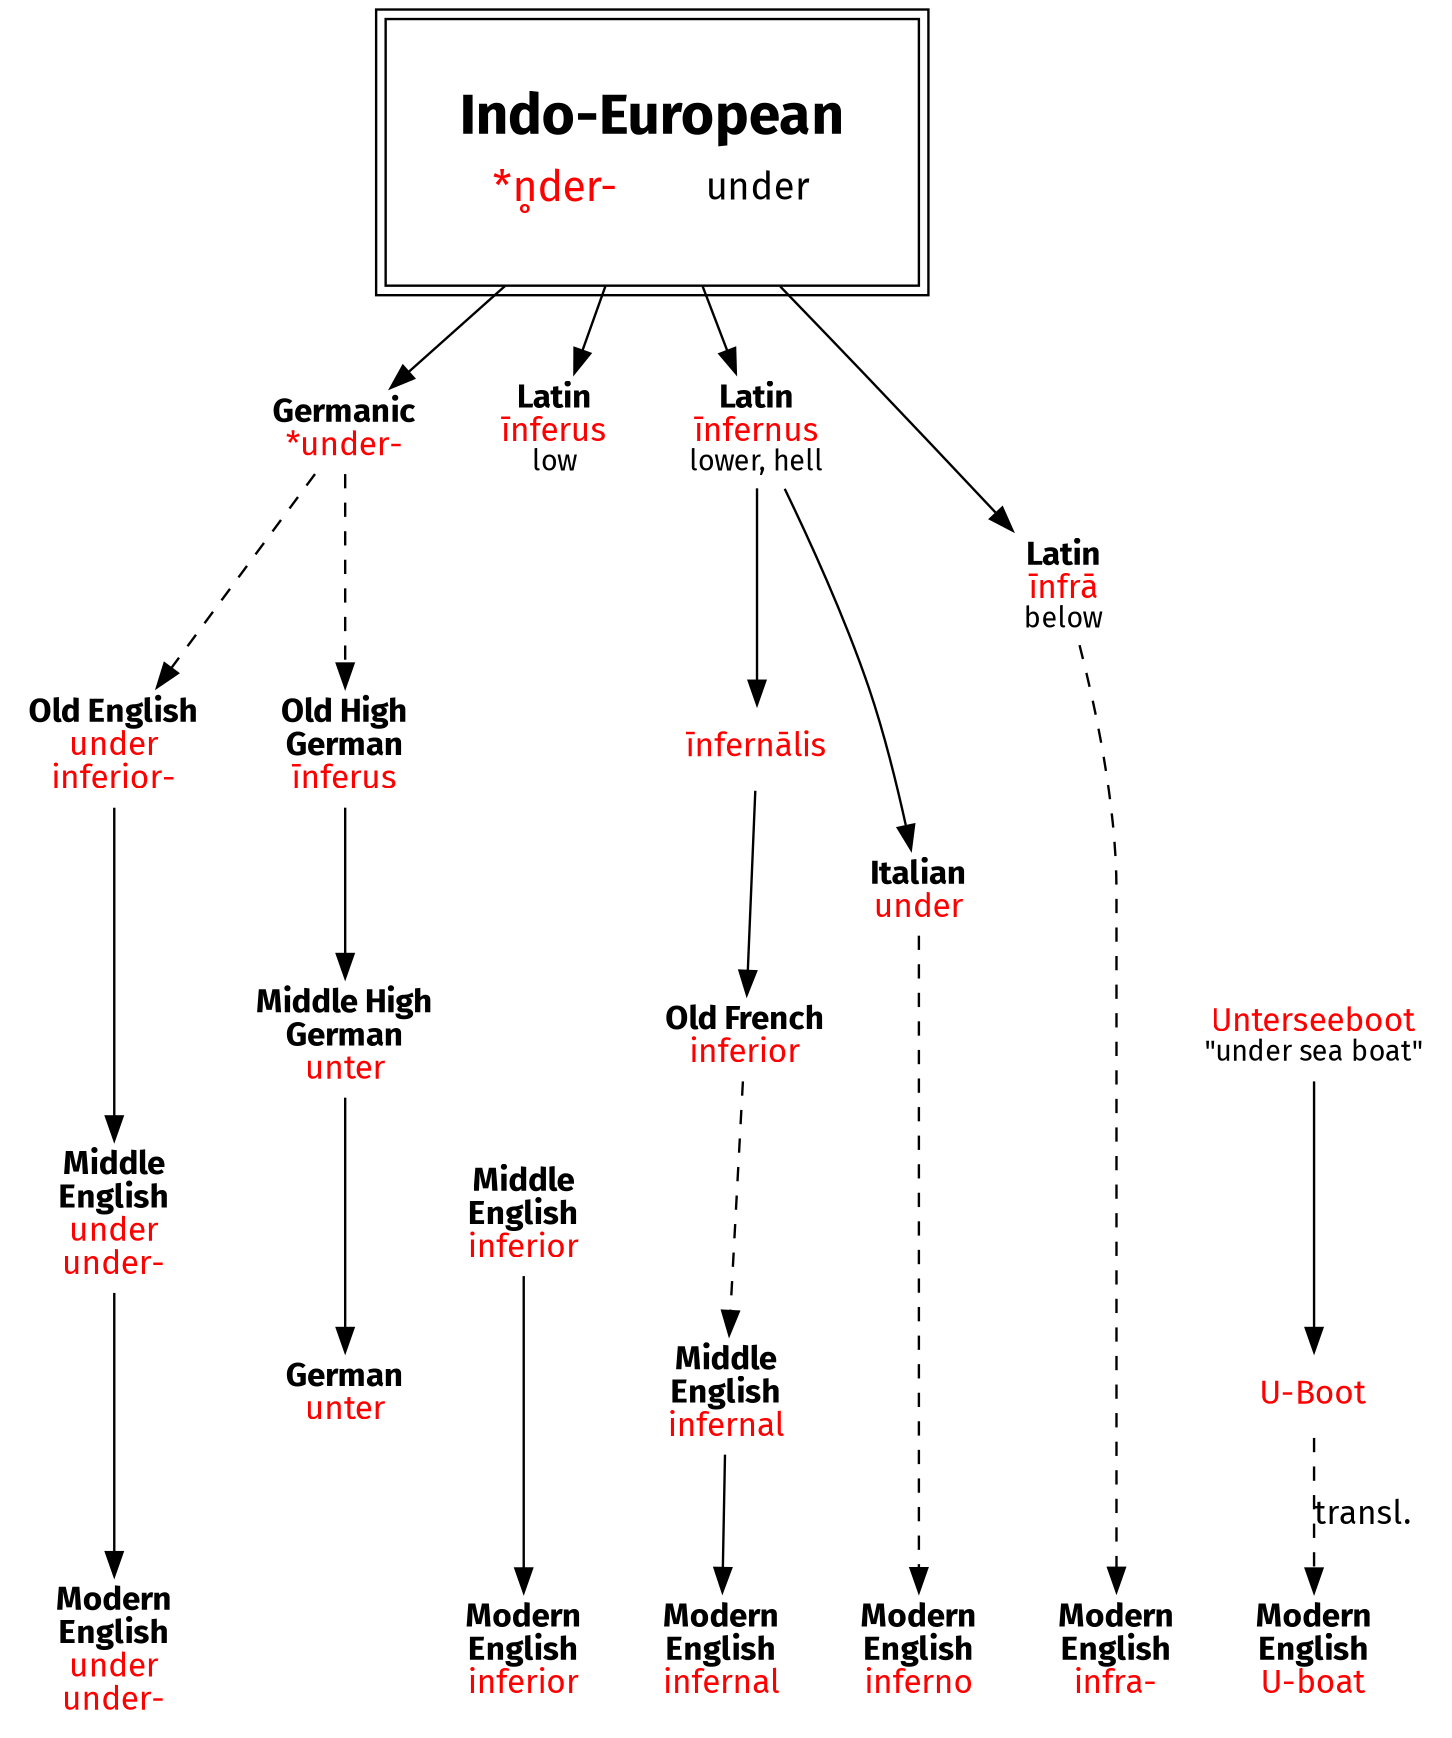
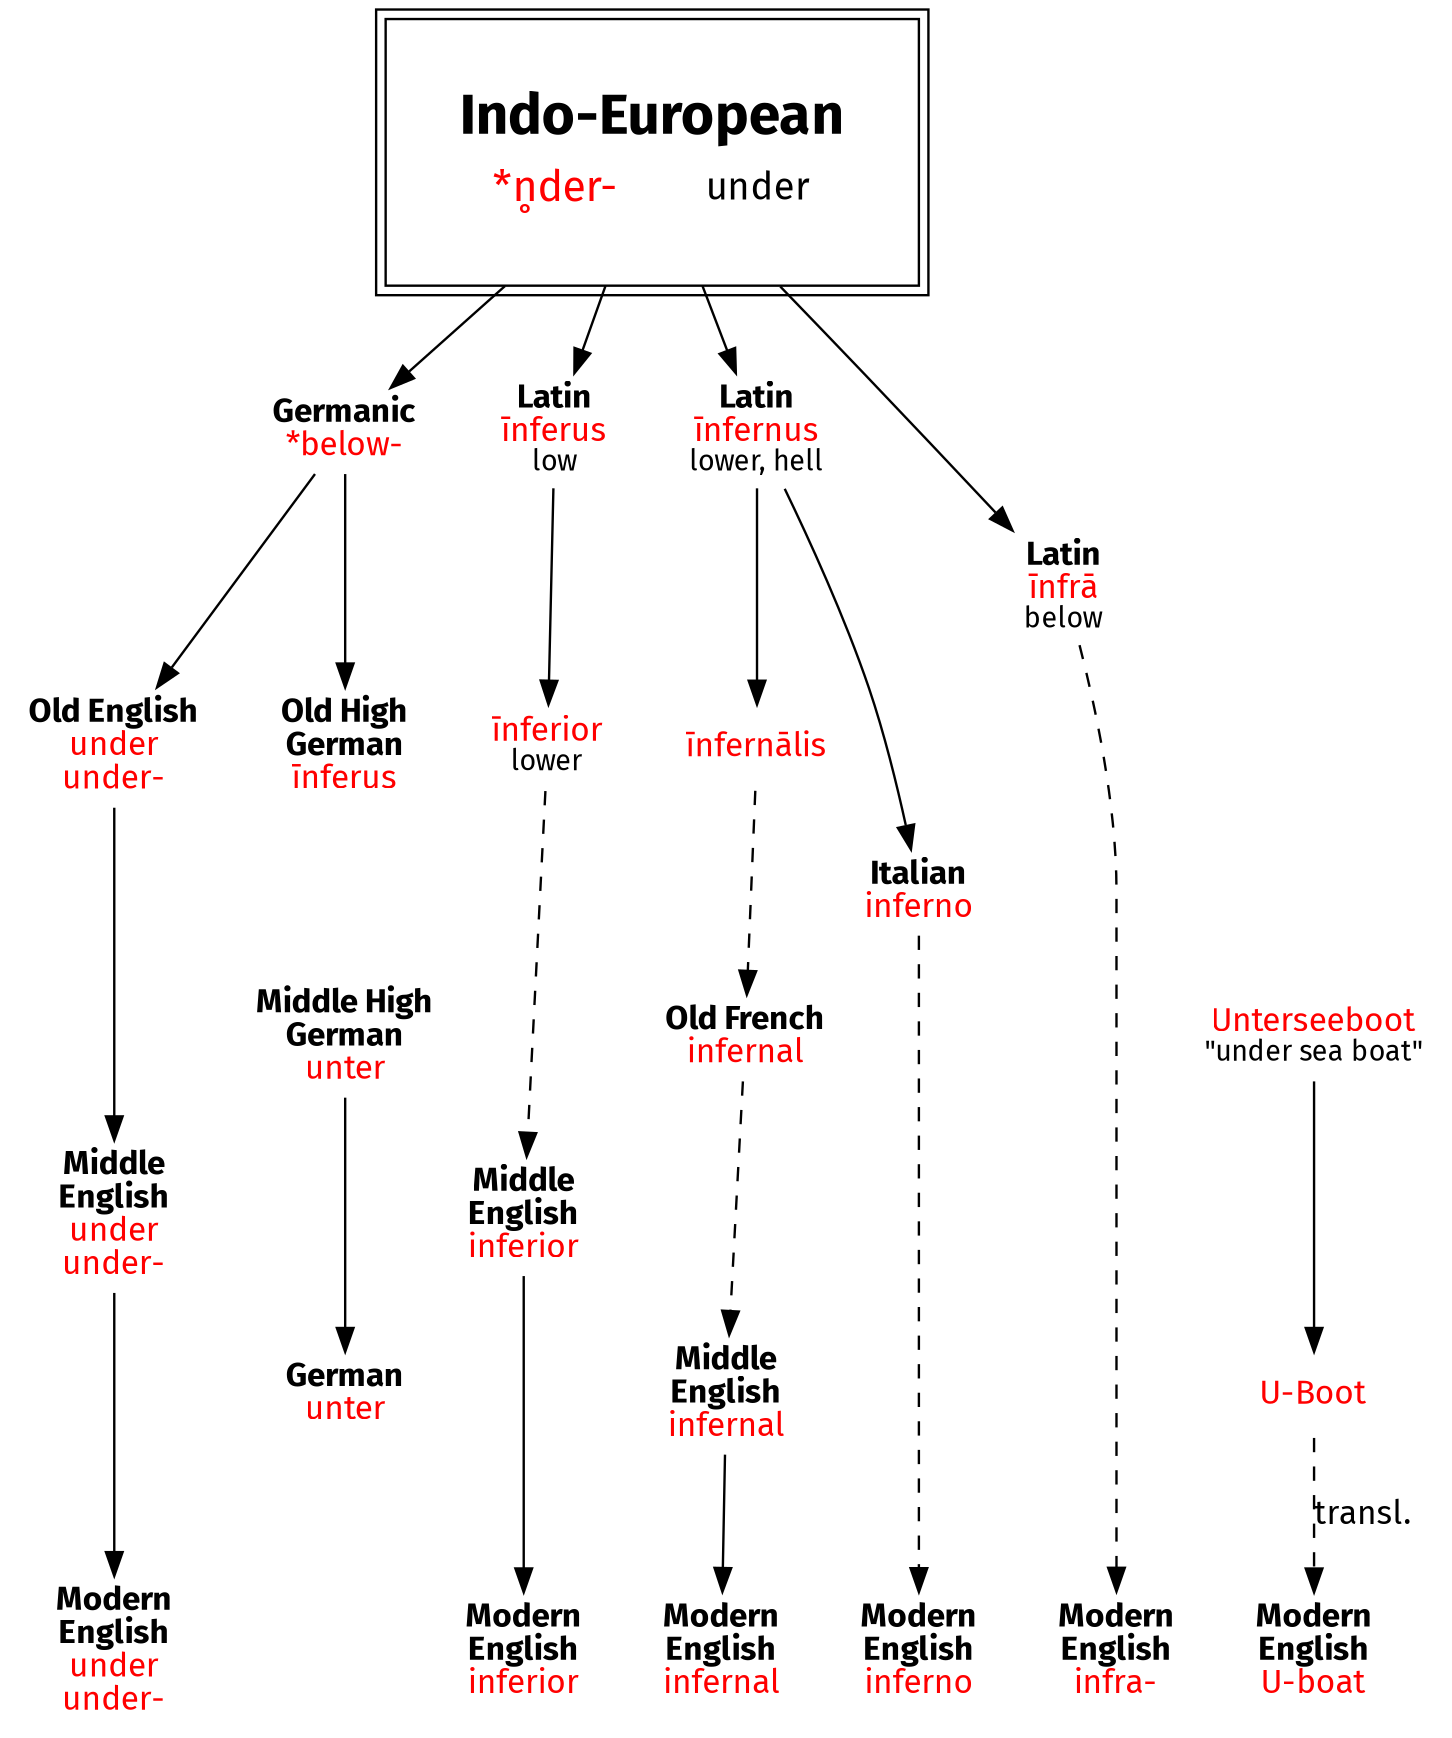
node "Germanic": text "*under-" -> "*below-"
edge "Germanic" -> "Old High": style dashed -> solid
edge "Germanic" -> "Old English": style dashed -> solid
node "īnferior": added
node "Old English": text "inferior-" -> "under-"
edge "Old High" -> "Middle High": removed
edge "īnfernālis" -> "Old French": style solid -> dashed
node "Italian": text "under" -> "inferno"
node "Old French": text "inferior" -> "infernal"
